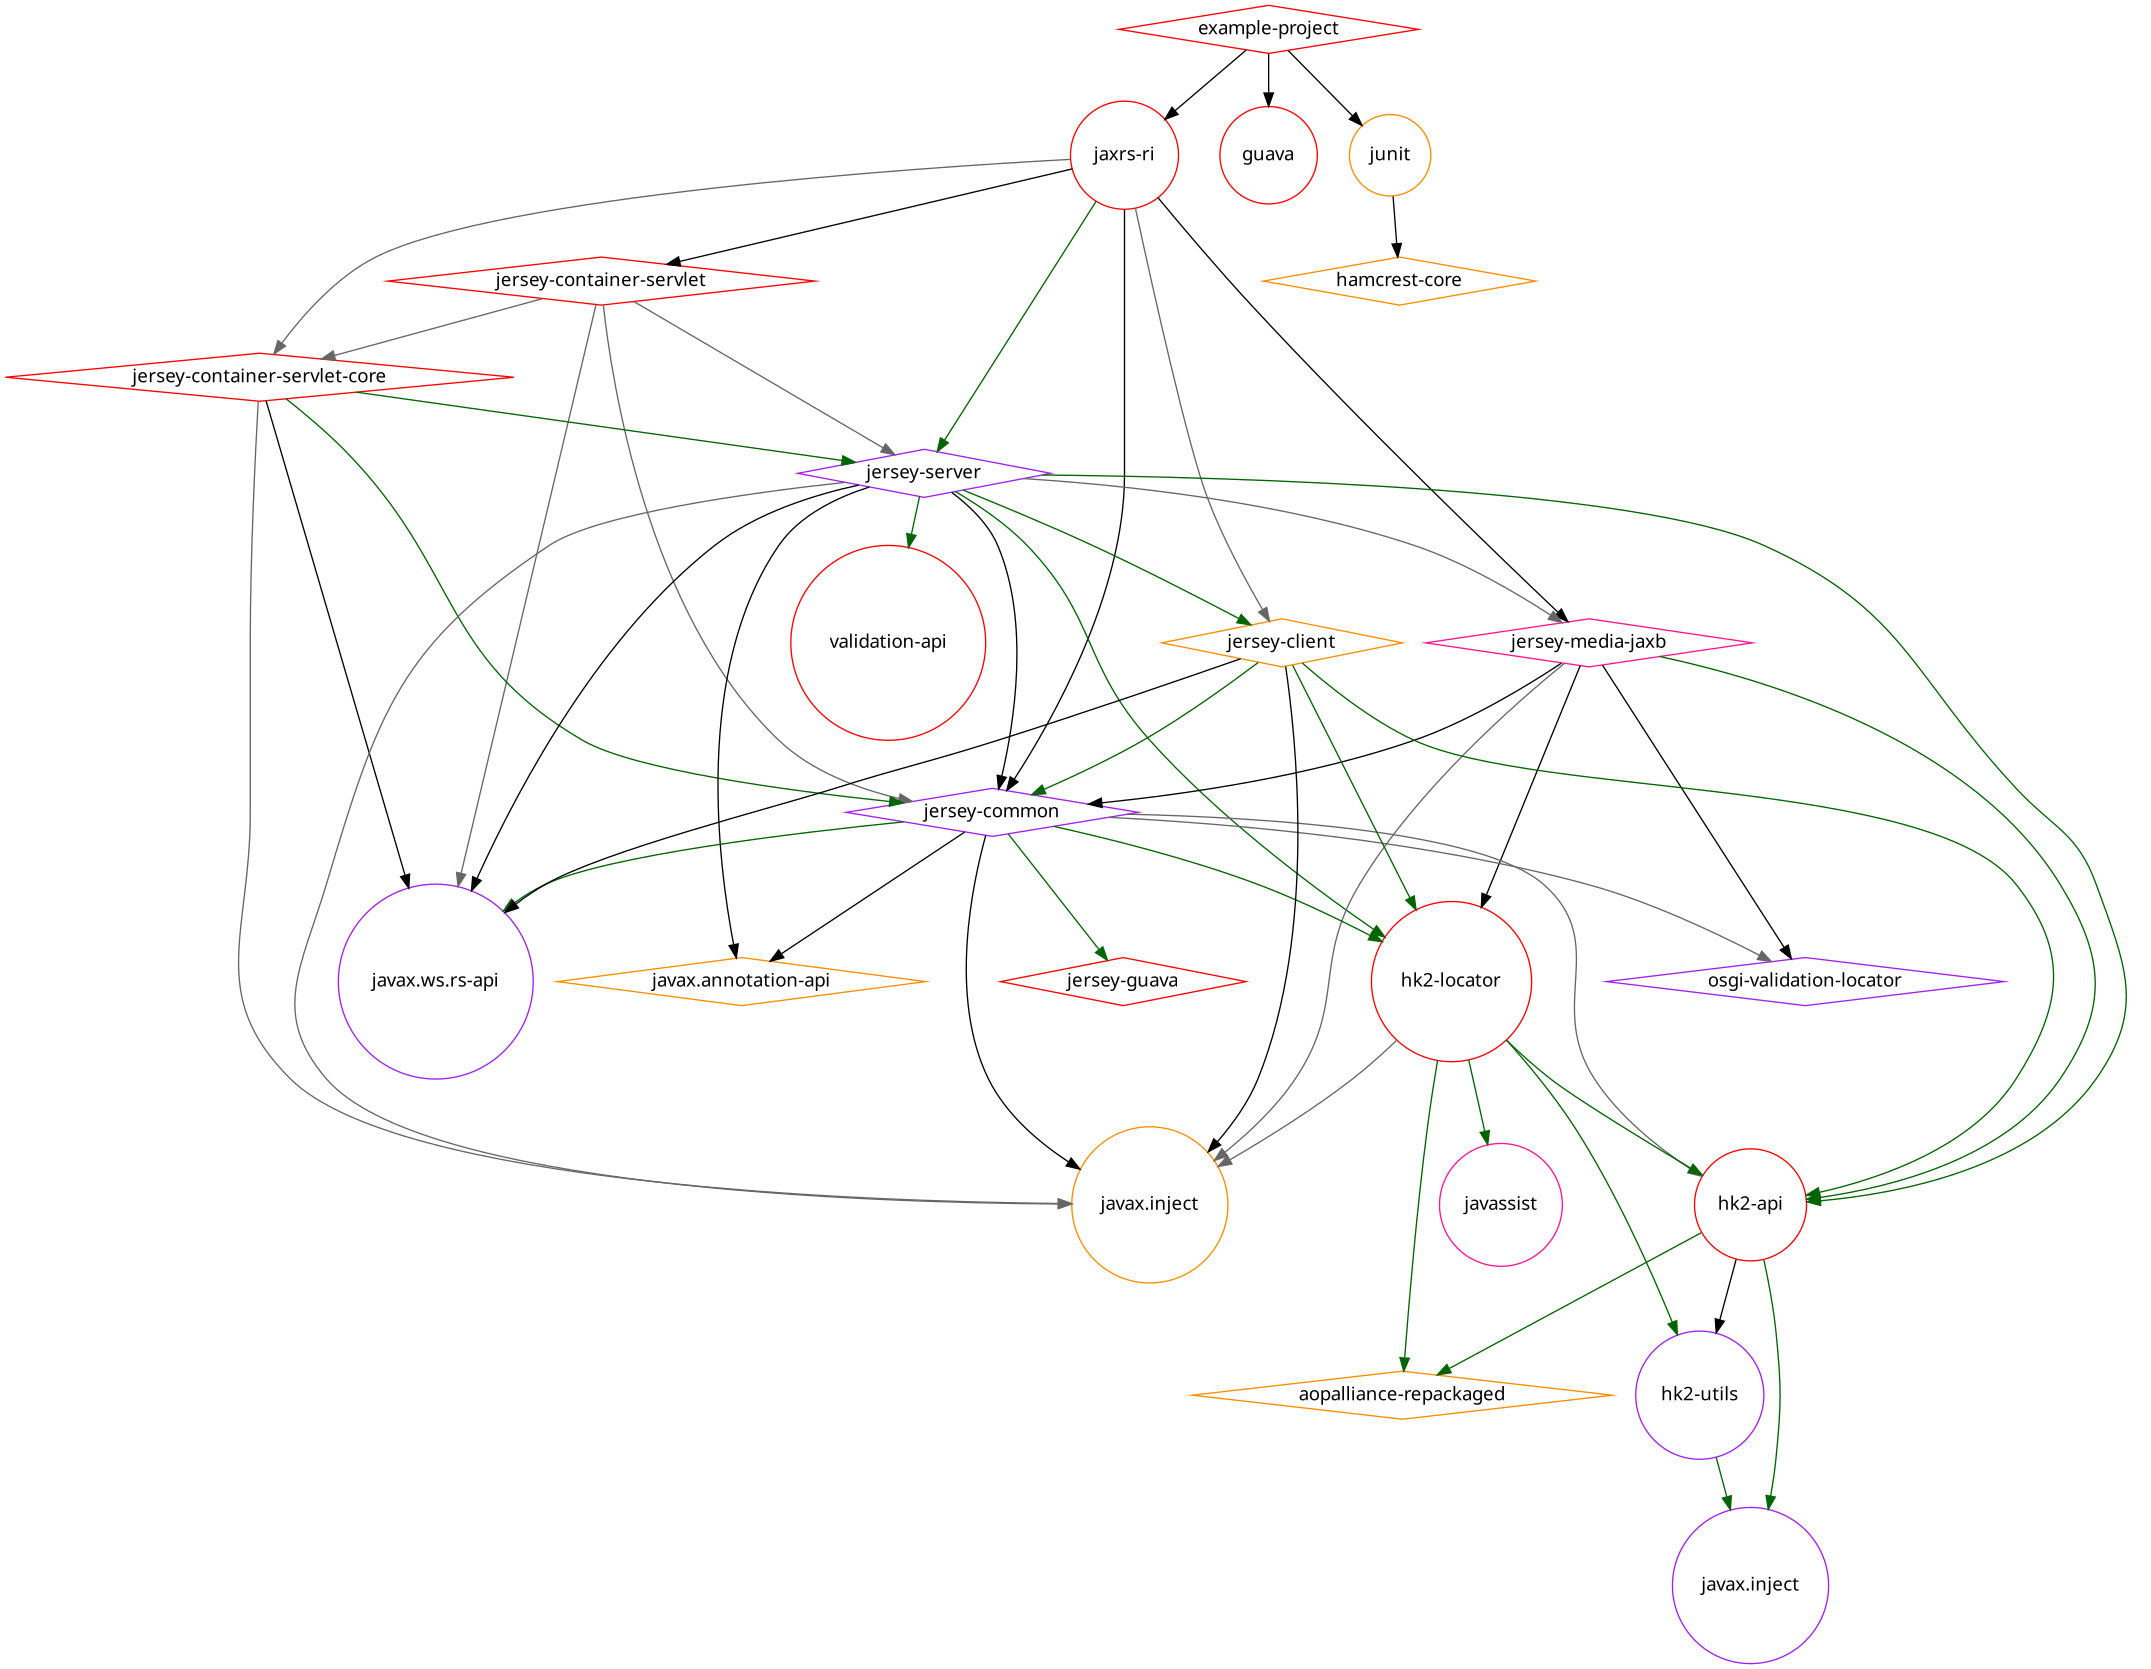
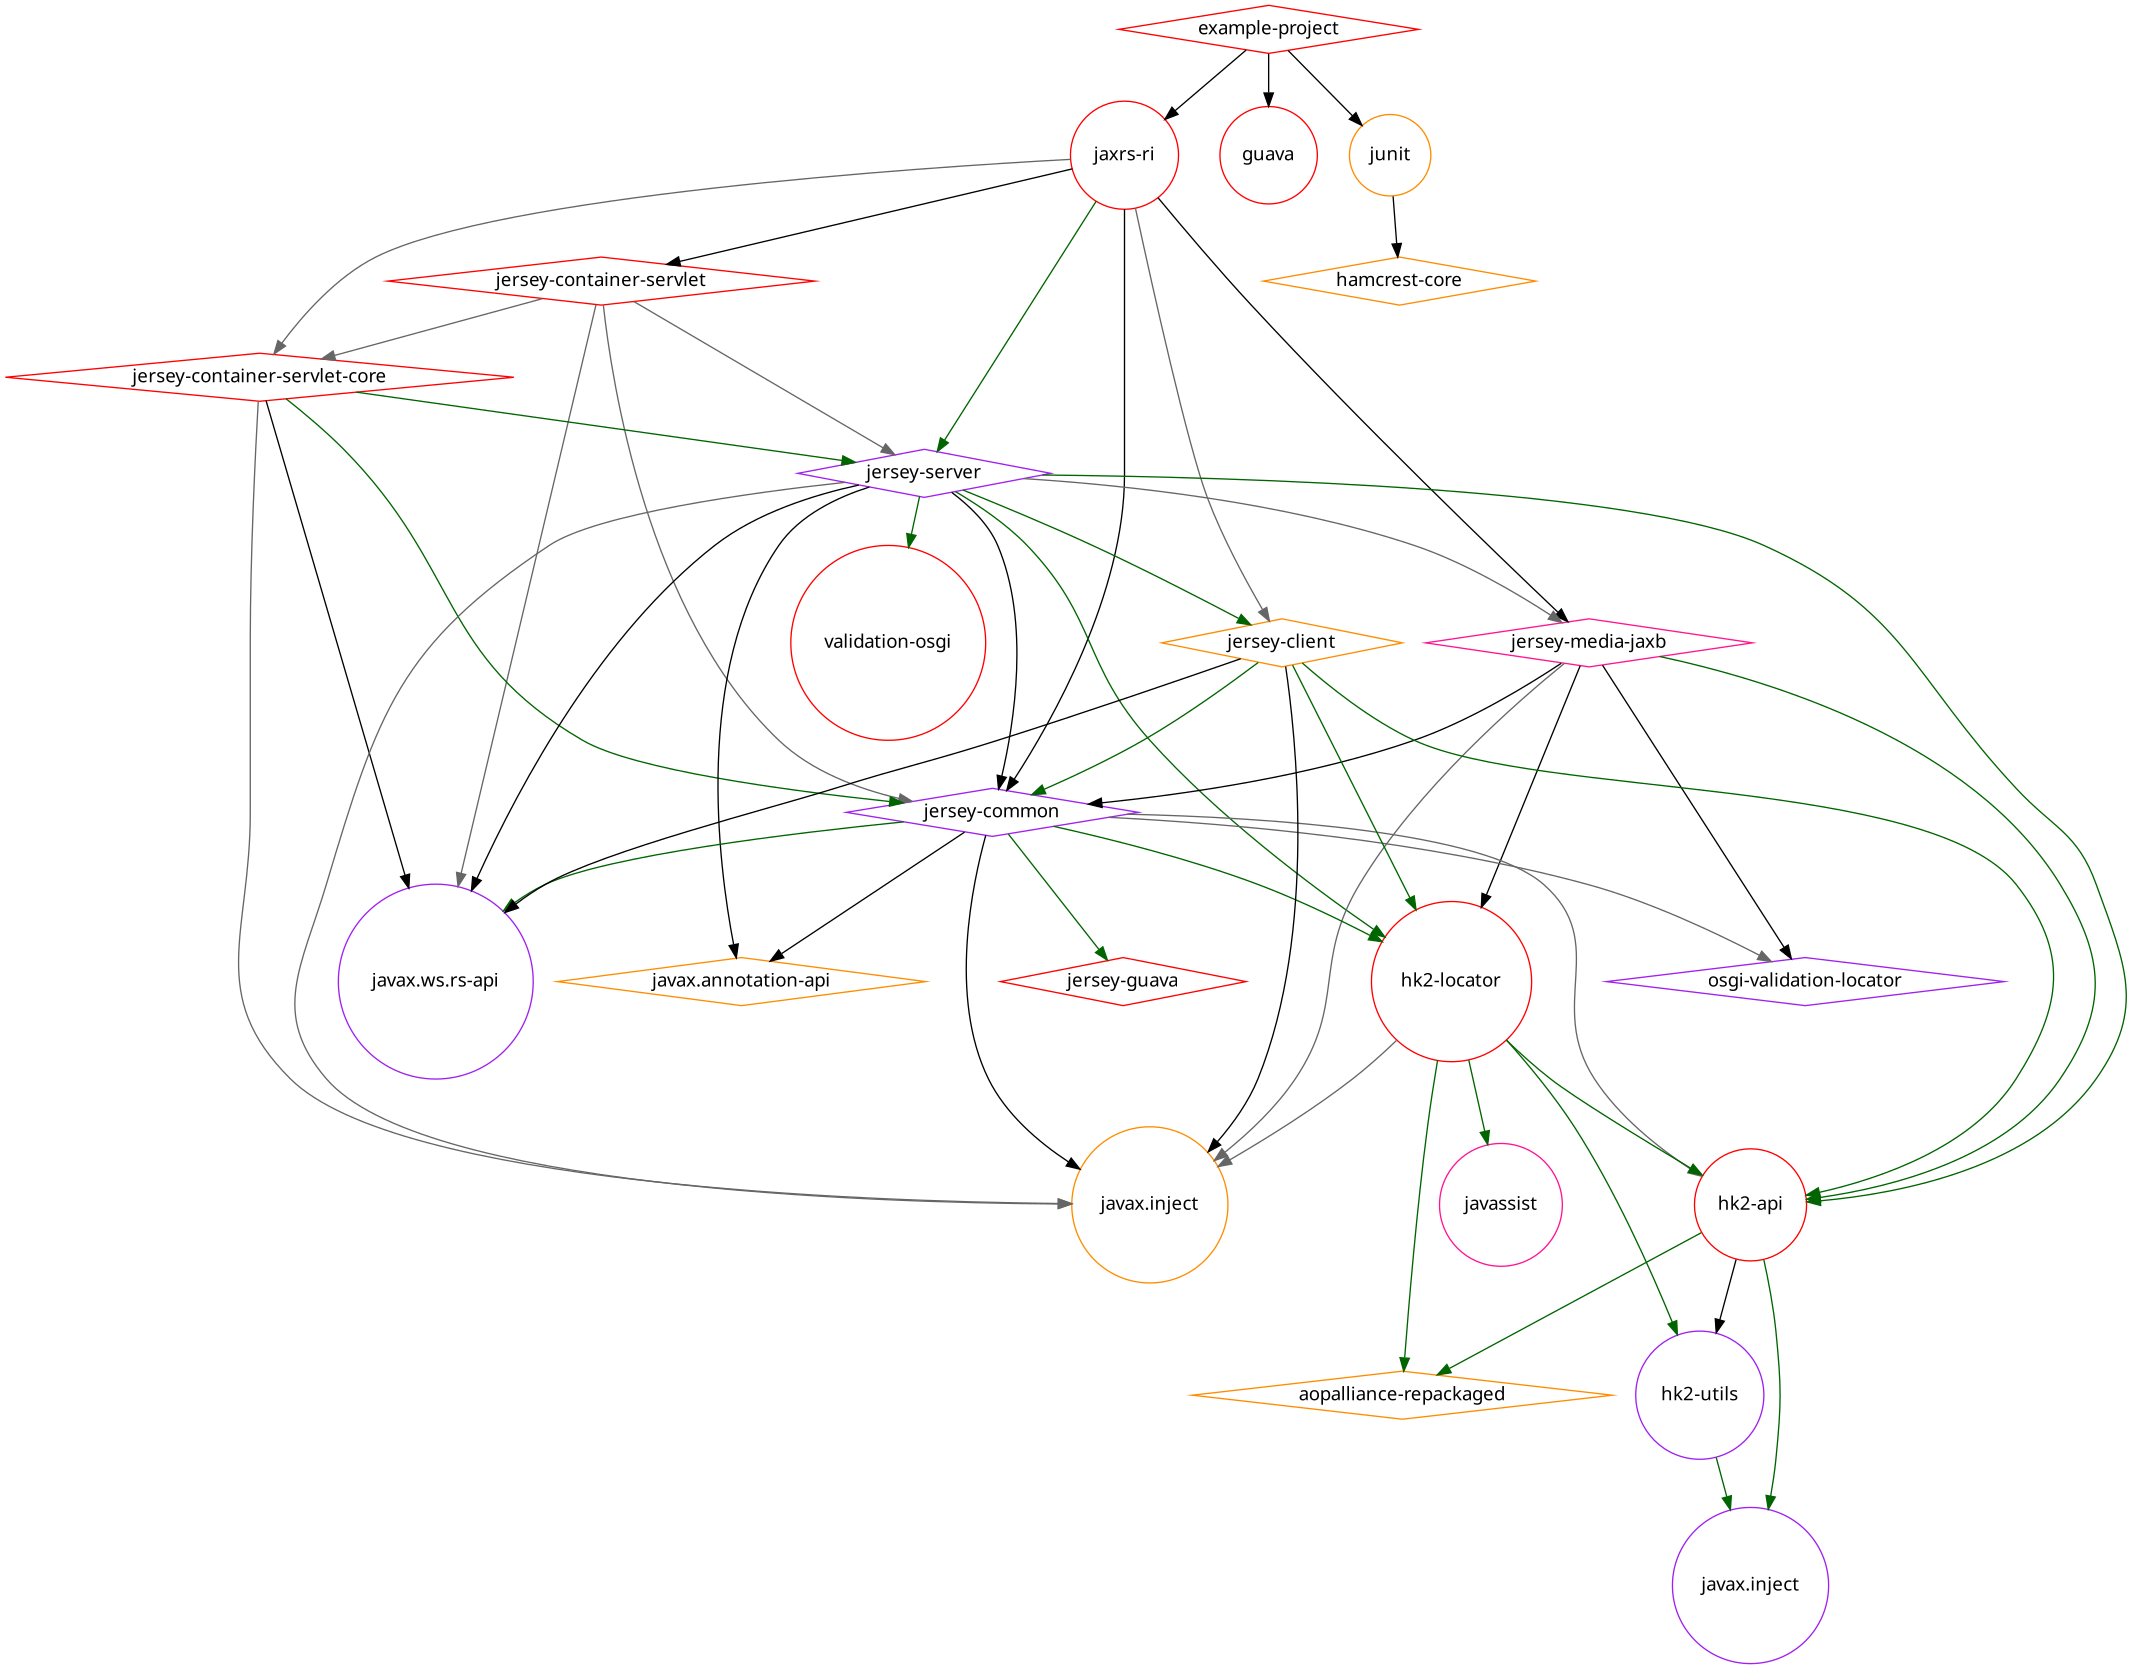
node "validation-api": label "validation-api" -> "validation-osgi"
